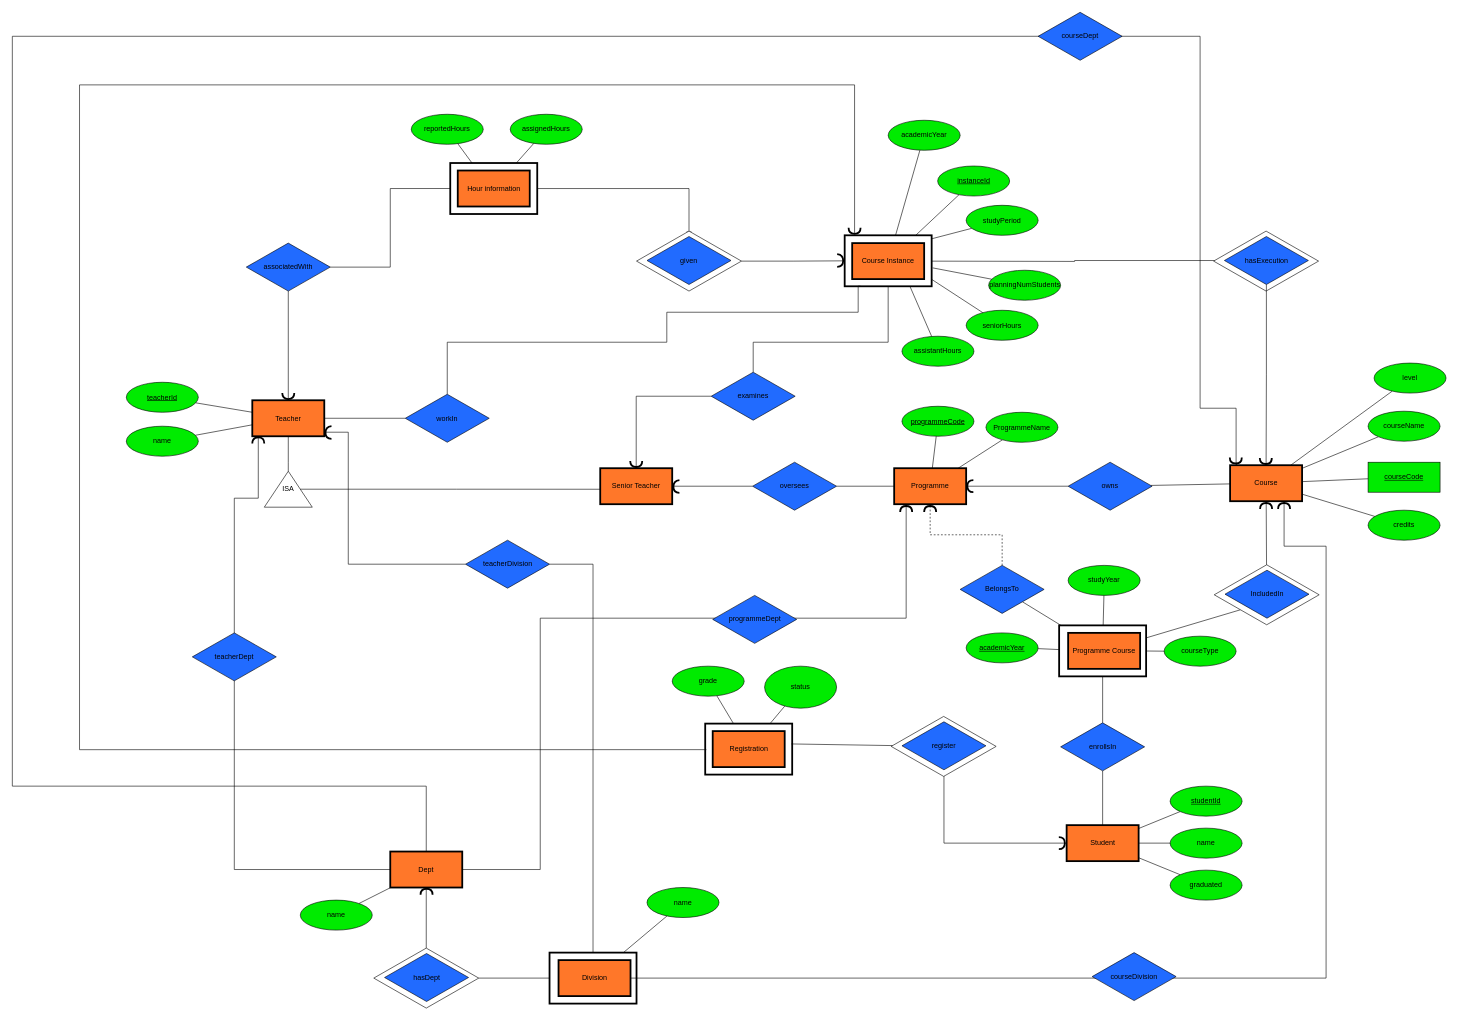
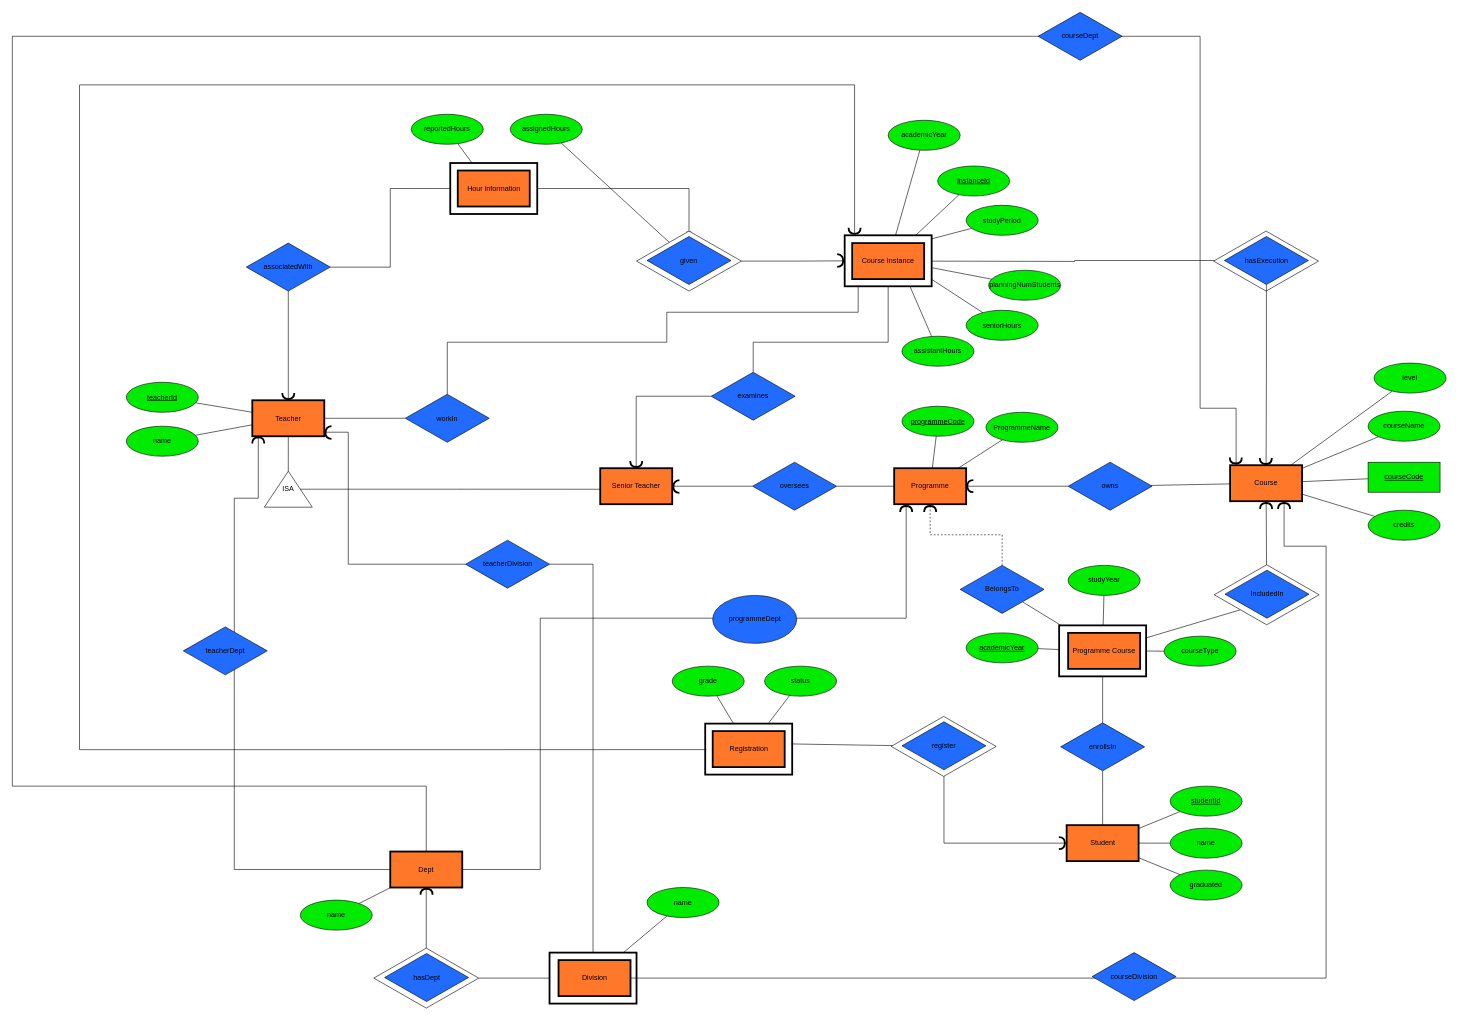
edge "assignedHours" -- "Hour information": now "assignedHours" -- "given"
node "programmeDept": shape diamond -> ellipse
node "teacherDept": moved (234, 657) -> (225, 651)
node "status": size 72x42 -> 72x30
